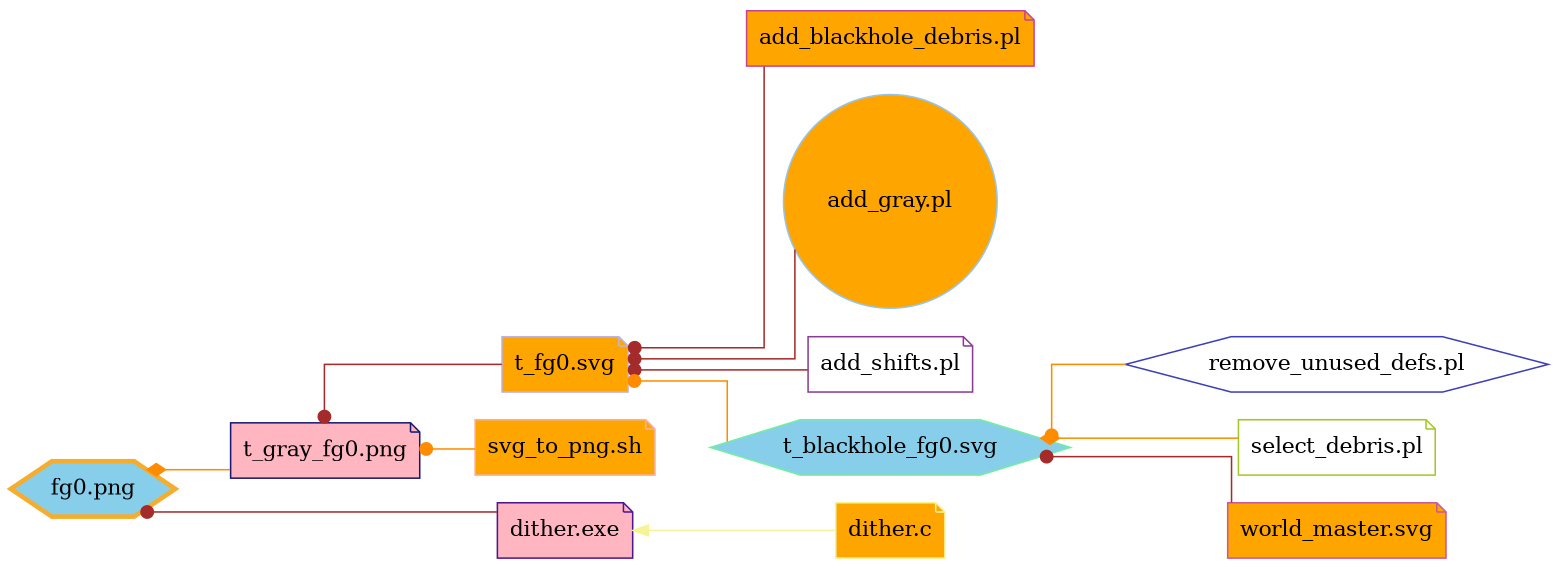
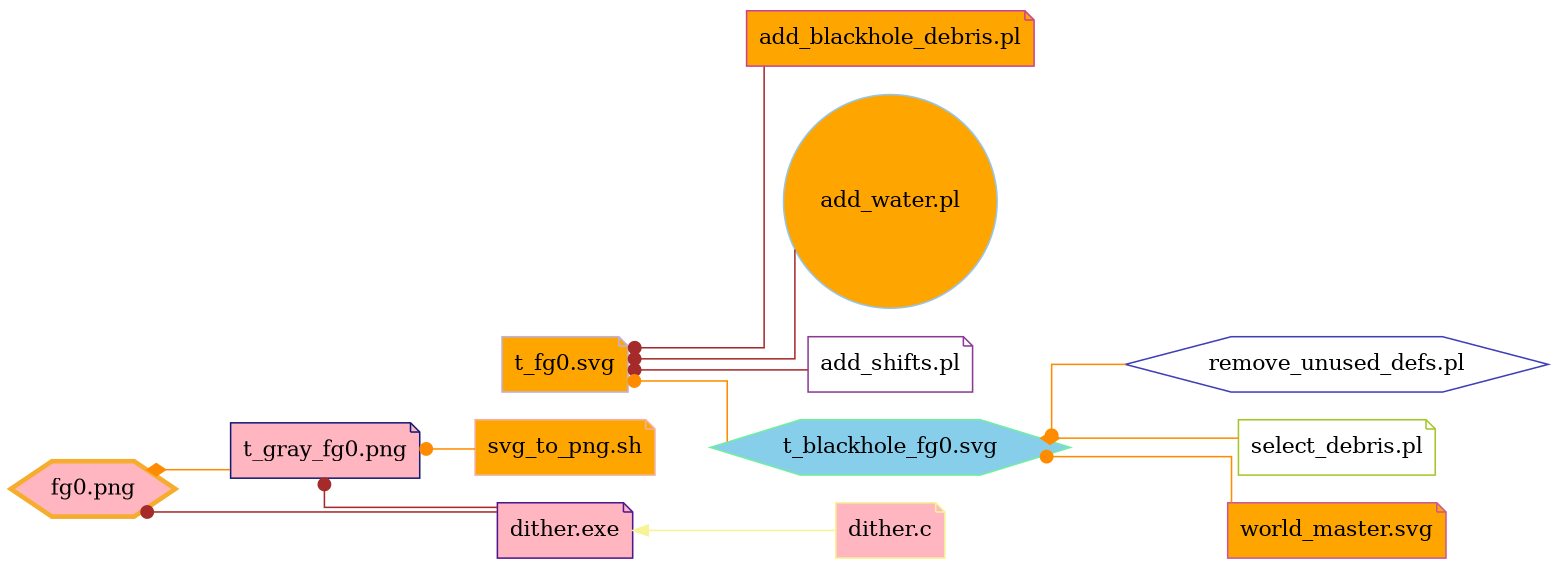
node "add_gray.pl": label "add_gray.pl" -> "add_water.pl"
edge "t_fg0.svg" -> "t_gray_fg0.png": now "dither.exe" -> "t_gray_fg0.png"
edge "world_master.svg" -> "t_blackhole_fg0.svg": color brown -> darkorange
node "fg0.png": fillcolor skyblue -> lightpink
node "dither.c": fillcolor orange -> lightpink
